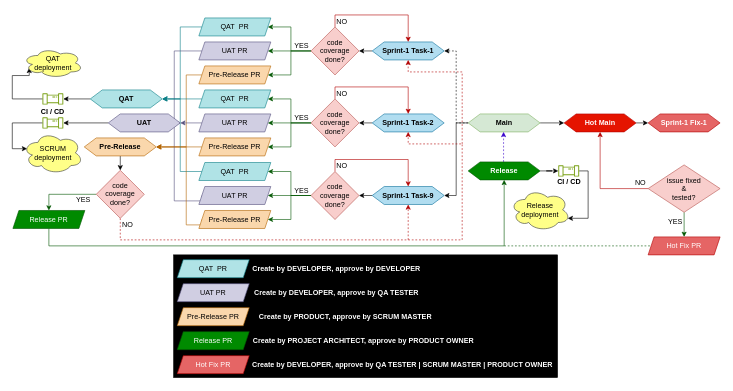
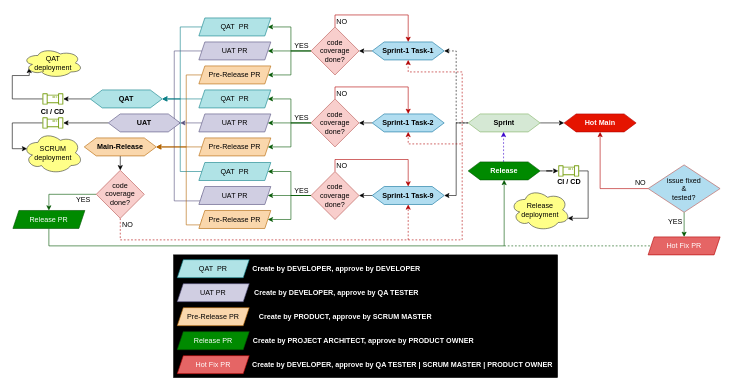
node "Main": label "Main" -> "Sprint"
edge "Hot Main" -> "Sprint-1 Fix-1": removed
node "Sprint-1 Fix-1": removed
node "Pre-Release": label "Pre-Release" -> "Main-Release"
node "issue fixed & tested?": fillcolor #f8cecc -> #b1ddf0
